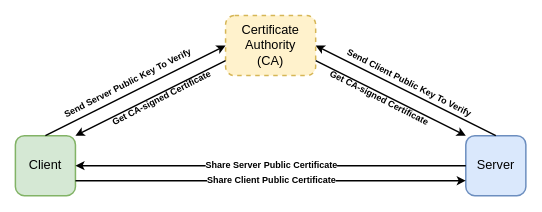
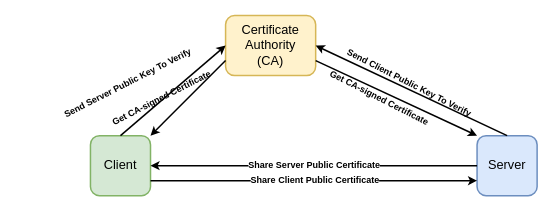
node "Certificate Authority (CA)": style dashed -> solid
node "Client": moved (45, 165) -> (120, 165)
node "Server": moved (495, 165) -> (507, 165)
